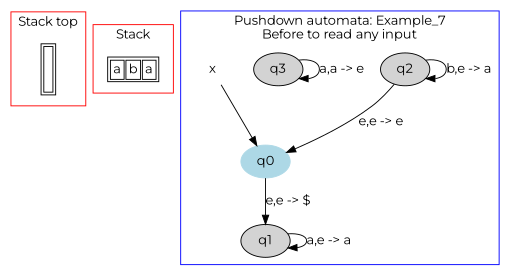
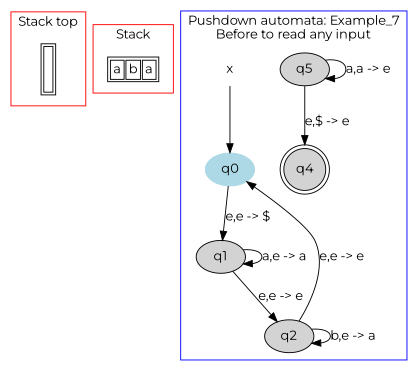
node "q3": label "q3" -> "q5"
node "q4": added
edge "q1" -> "q2": added, label "e,e -> e"
